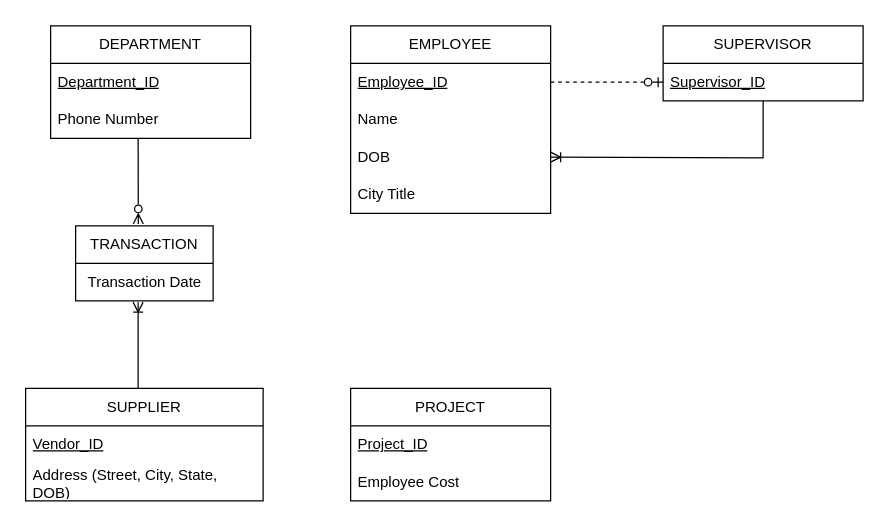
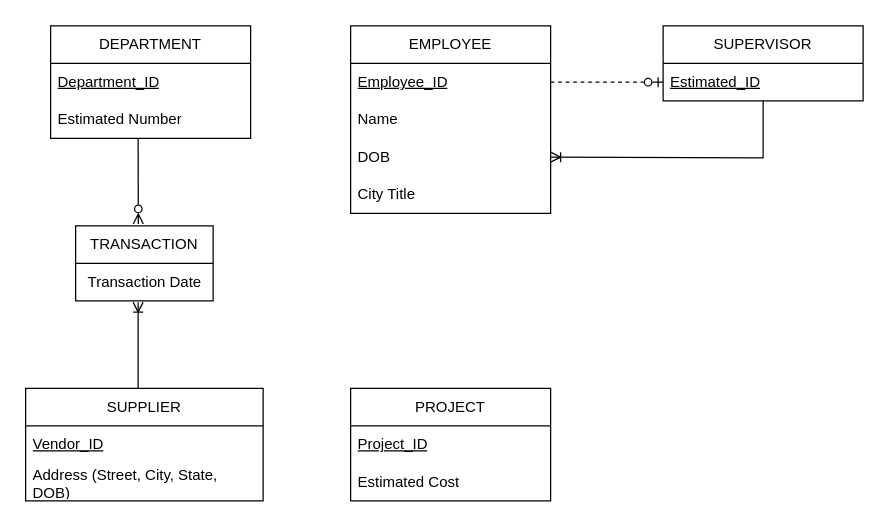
node "Supervisor_ID": label "Supervisor_ID" -> "Estimated_ID"
node "Phone Number": label "Phone Number" -> "Estimated Number"
node "Employee Cost": label "Employee Cost" -> "Estimated Cost"
